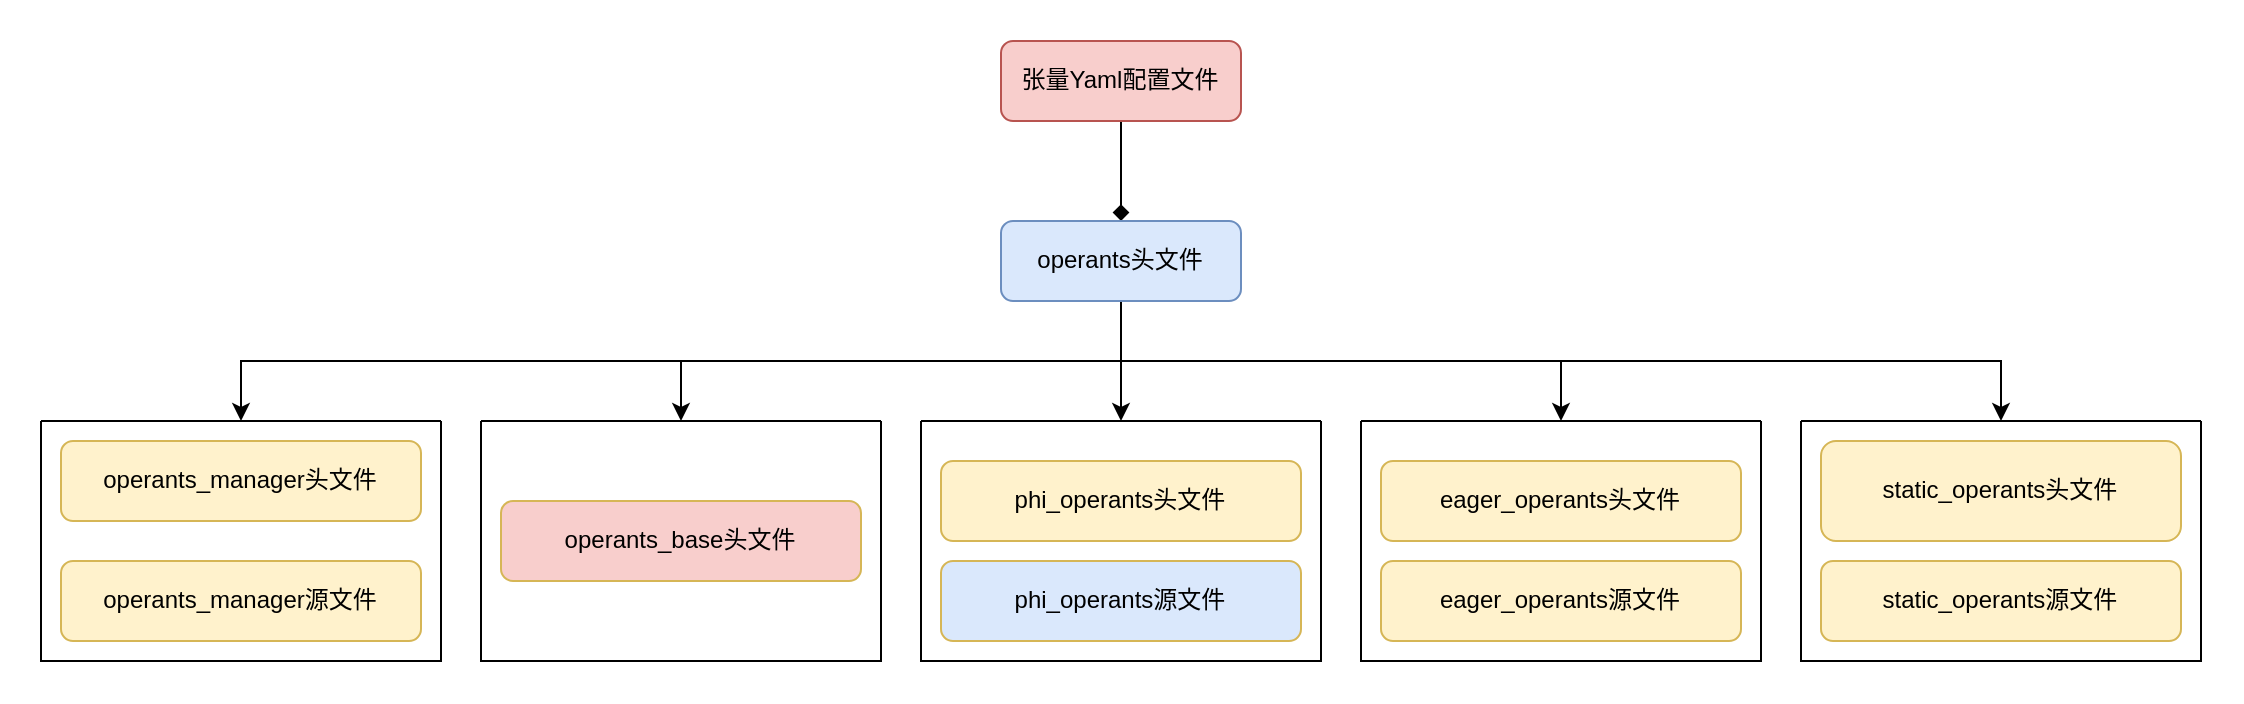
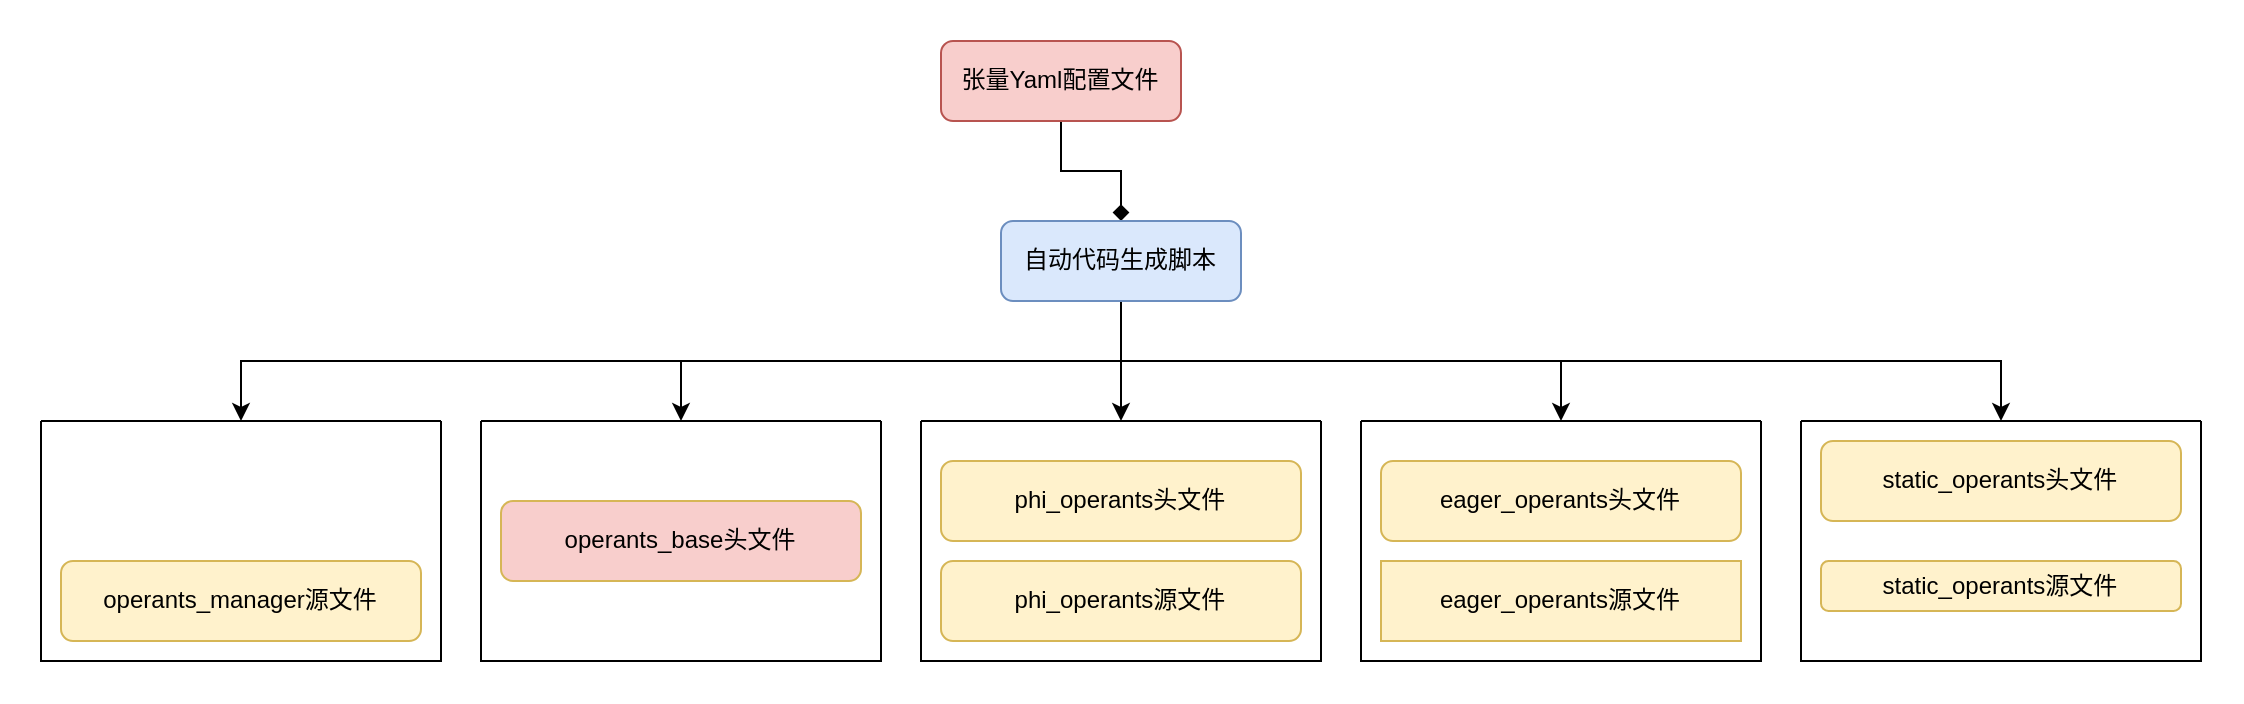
node "张量Yaml配置文件": moved (1121, 81) -> (1061, 81)
node "operants头文件": label "operants头文件" -> "自动代码生成脚本"
node "operants_manager头文件": removed
node "static_operants头文件": size 360x100 -> 360x80
node "phi_operants源文件": fillcolor #dae8fc -> #fff2cc
node "eager_operants源文件": shape rounded rectangle -> rectangle
node "static_operants源文件": size 360x80 -> 360x50
